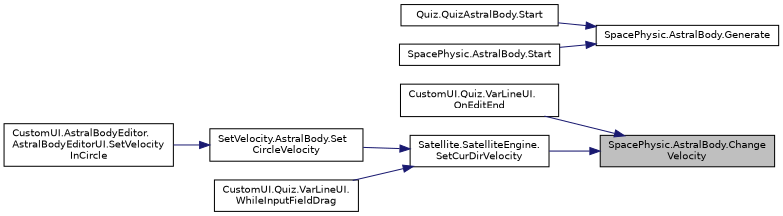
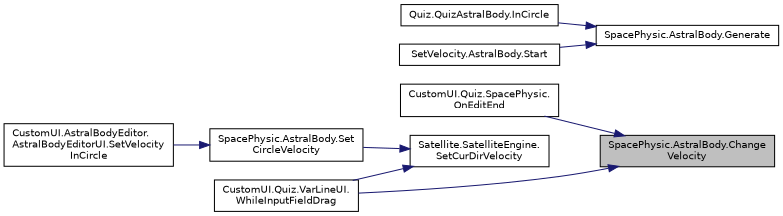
node "Quiz.QuizAstralBody.Start": label "Quiz.QuizAstralBody.Start" -> "Quiz.QuizAstralBody.InCircle"
node "SpacePhysic.AstralBody.Start": label "SpacePhysic.AstralBody.Start" -> "SetVelocity.AstralBody.Start"
node "CustomUI.Quiz.VarLineUI. OnEditEnd": label "CustomUI.Quiz.VarLineUI. OnEditEnd" -> "CustomUI.Quiz.SpacePhysic. OnEditEnd"
node "SetVelocity.AstralBody.Set CircleVelocity": label "SetVelocity.AstralBody.Set CircleVelocity" -> "SpacePhysic.AstralBody.Set CircleVelocity"
edge "Satellite.SatelliteEngine. SetCurDirVelocity" -> "SpacePhysic.AstralBody.Change Velocity": now "CustomUI.Quiz.VarLineUI. WhileInputFieldDrag" -> "SpacePhysic.AstralBody.Change Velocity"
